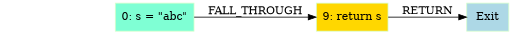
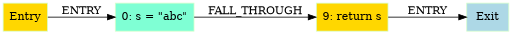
edge "9: return s" -> "Exit": label "RETURN" -> "ENTRY"
node "Entry": added
